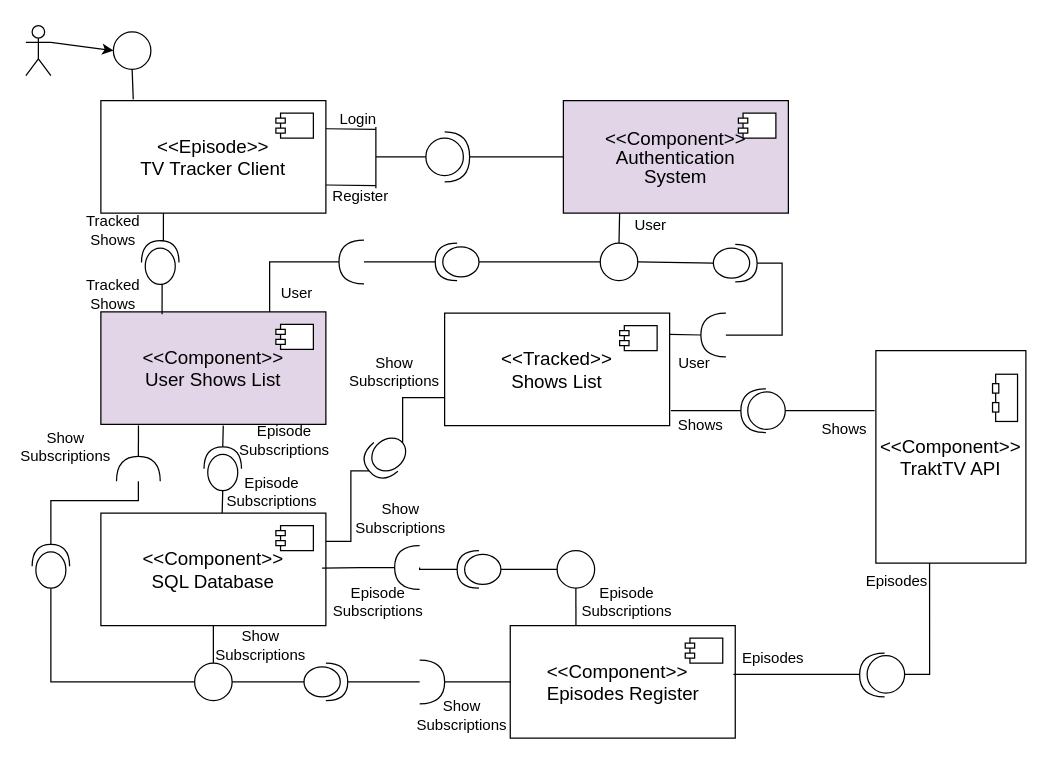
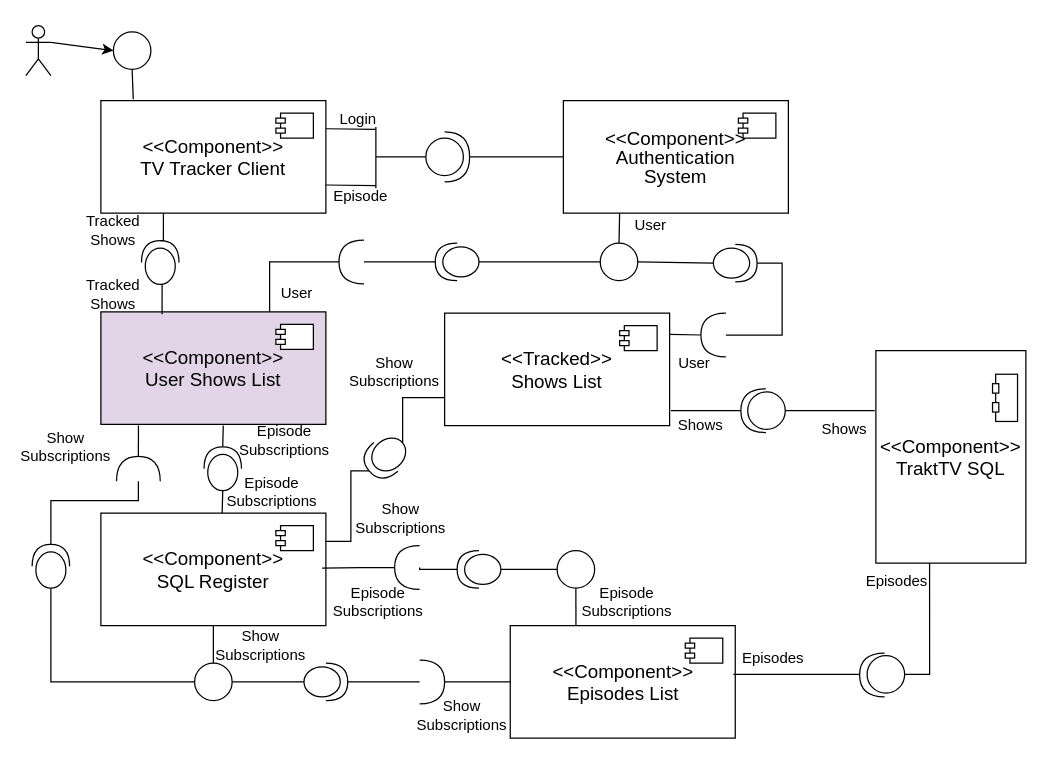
node "<<Episode>> TV Tracker Client": label "<<Episode>> TV Tracker Client" -> "<<Component>> TV Tracker Client"
node "<<Component>> Authentication System": fillcolor #e1d5e7 -> #ffffff
node "Register": label "Register" -> "Episode"
node "<<Component>> TraktTV API": label "<<Component>> TraktTV API" -> "<<Component>> TraktTV SQL"
node "<<Component>> SQL Database": label "<<Component>> SQL Database" -> "<<Component>> SQL Register"
node "<<Component>> Episodes Register": label "<<Component>> Episodes Register" -> "<<Component>> Episodes List"
